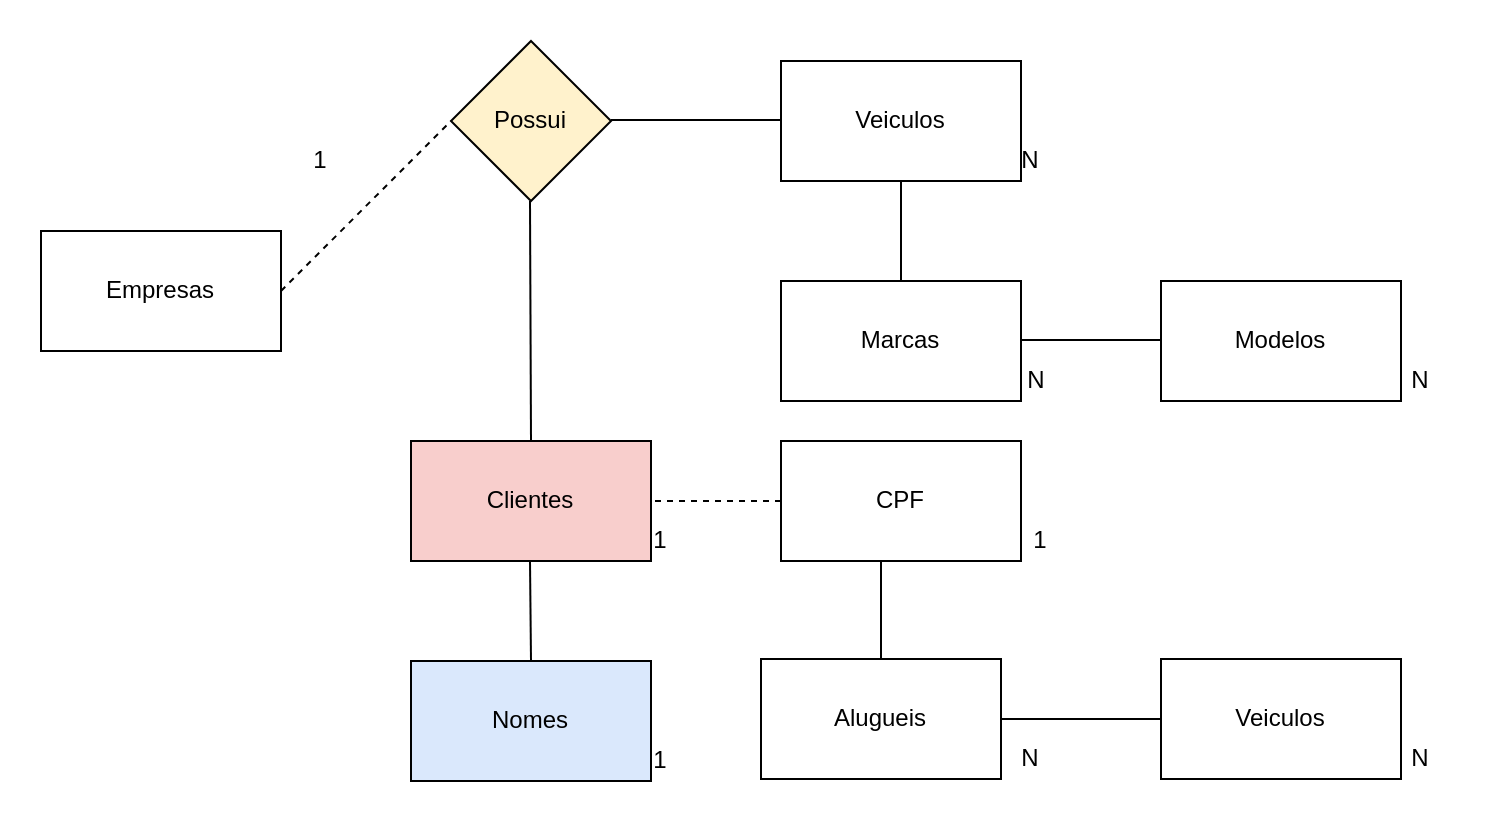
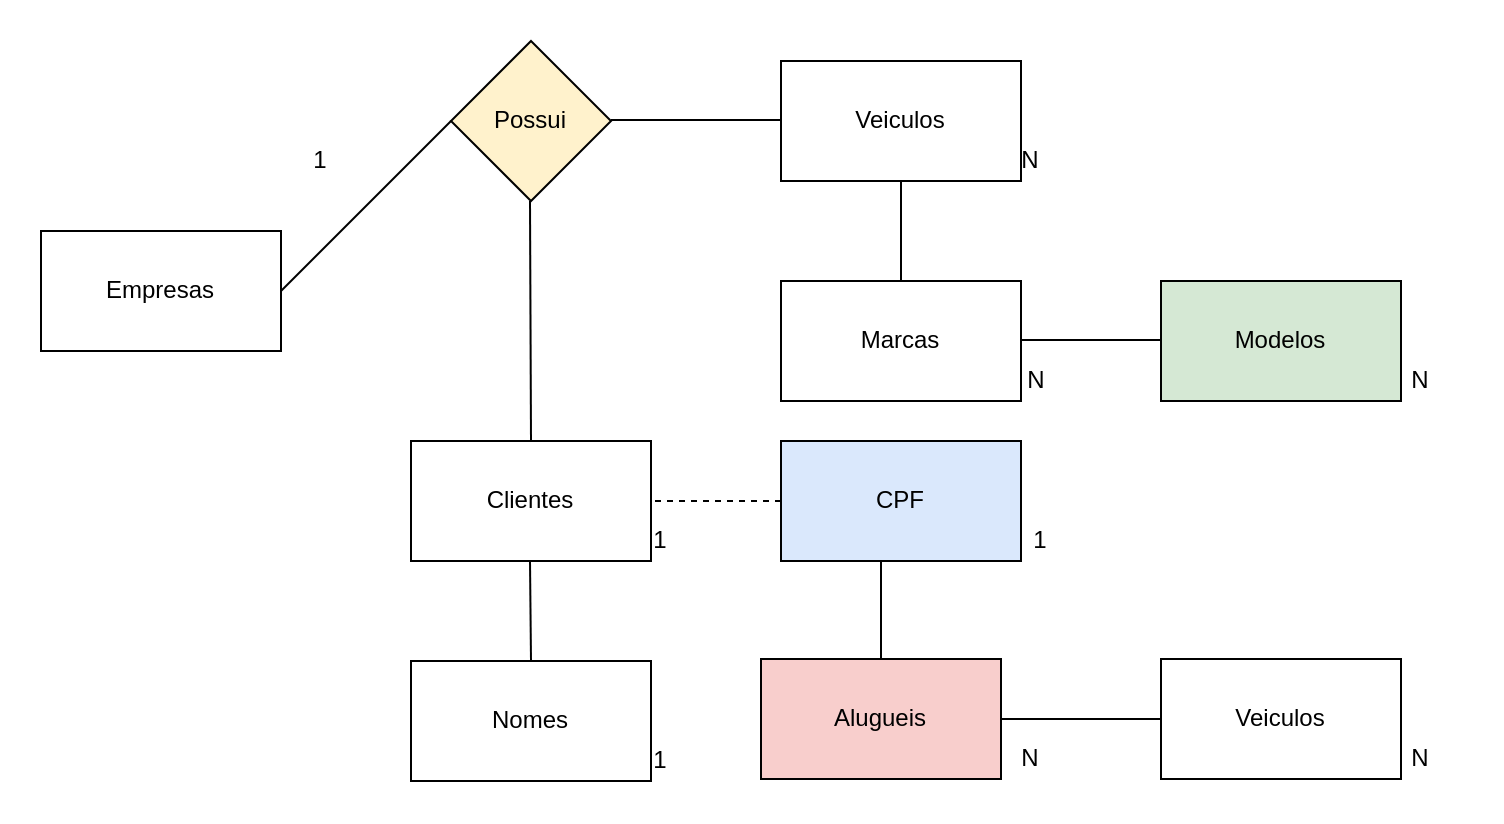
edge "Possui" -- "Empresas": style dashed -> solid
node "Modelos": fillcolor #ffffff -> #d5e8d4
node "Clientes": fillcolor #f8cecc -> #ffffff
node "CPF": fillcolor #ffffff -> #dae8fc
node "Alugueis": fillcolor #ffffff -> #f8cecc
node "Nomes": fillcolor #dae8fc -> #ffffff
